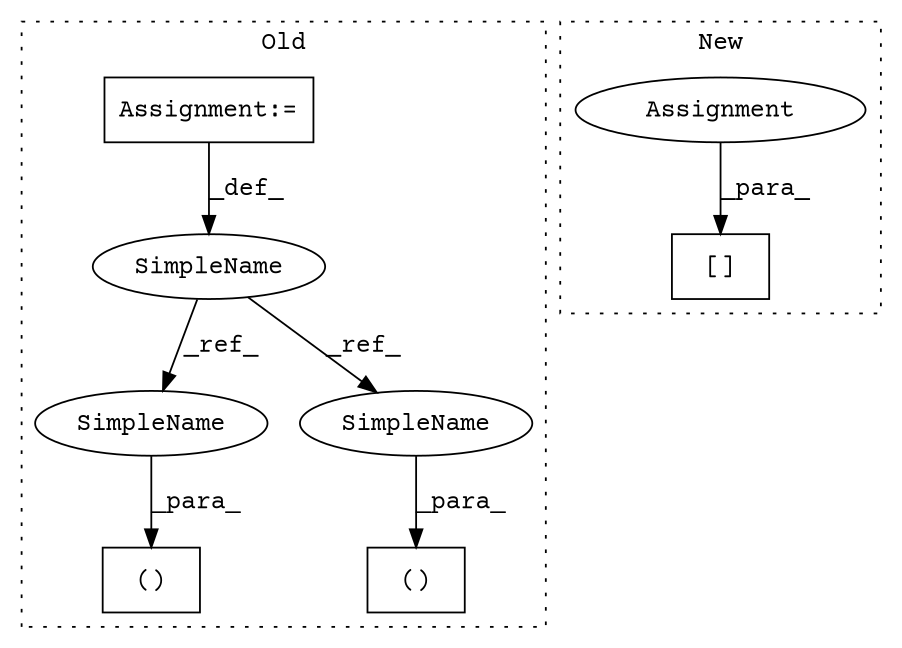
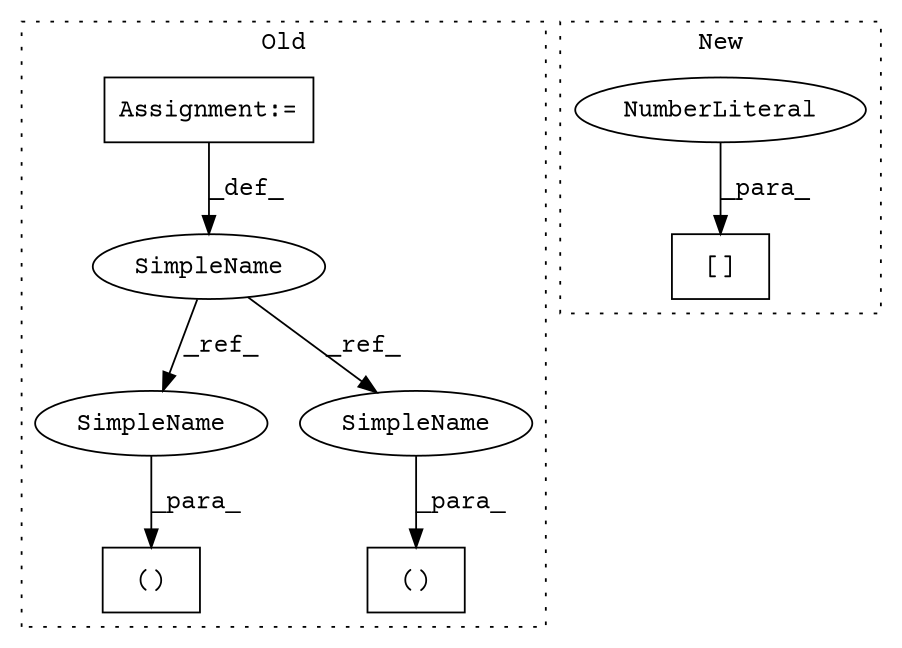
node "Assignment": label "Assignment" -> "NumberLiteral"
